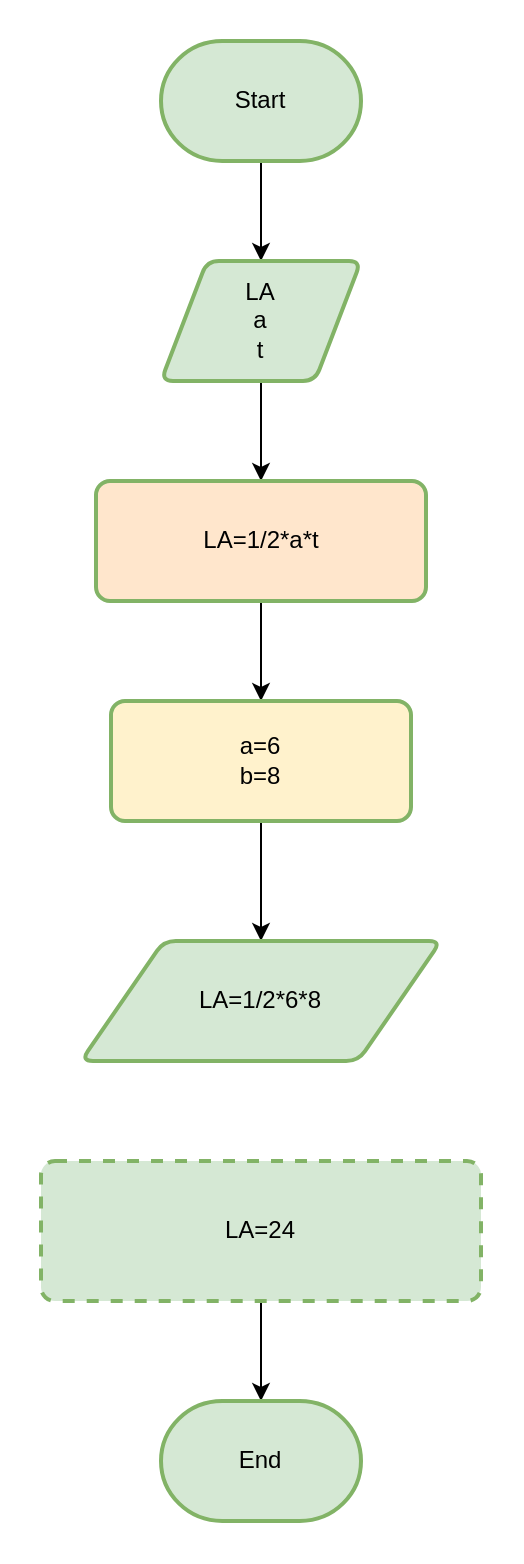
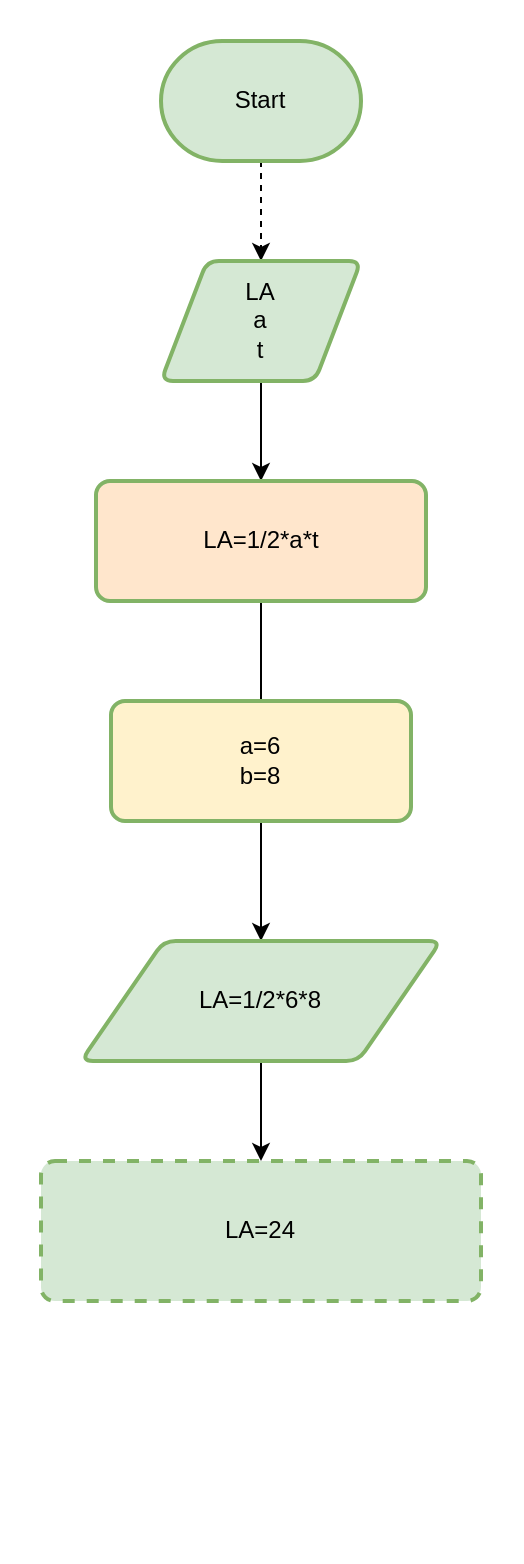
edge "Start" -> "LA a t": style solid -> dashed
edge "LA=1/2*a*t" -> "a=6 b=8": arrowhead classic -> none
edge "LA=1/2*6*8" -> "LA=24": added
edge "LA=24" -> "End": removed
node "End": removed
